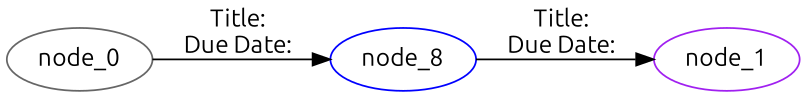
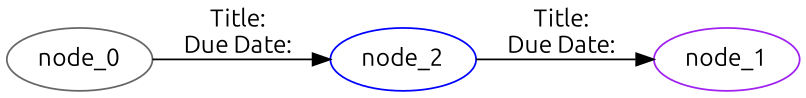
node "node_8": label "node_8" -> "node_2"
